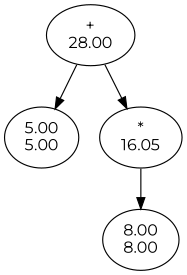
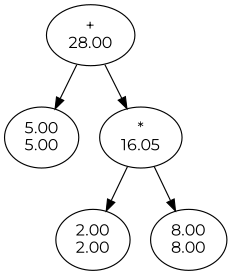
node "2.00 2.00": added
